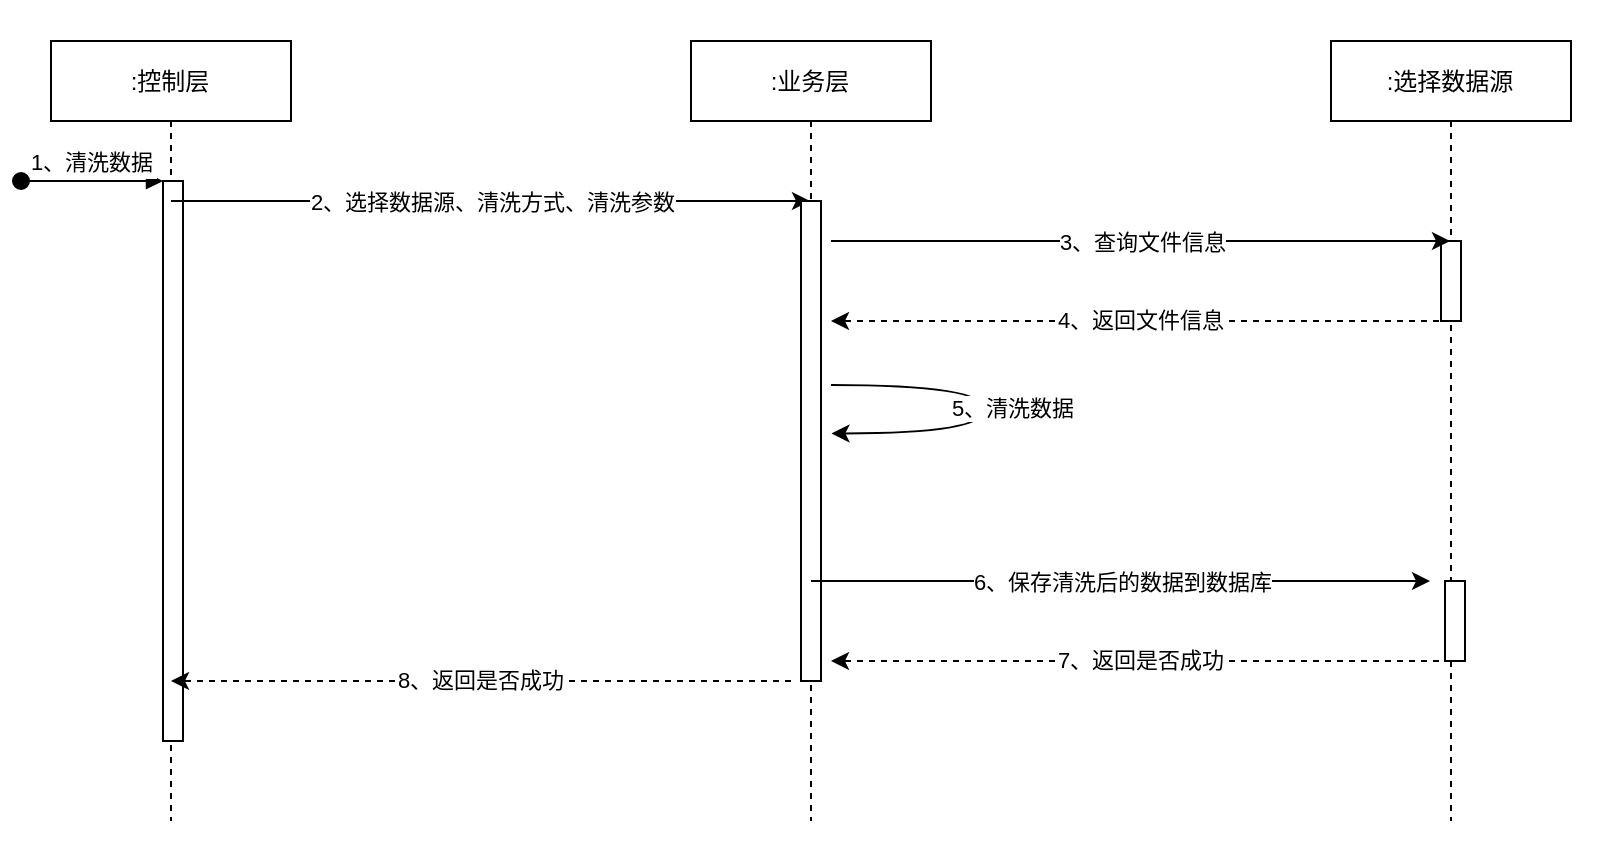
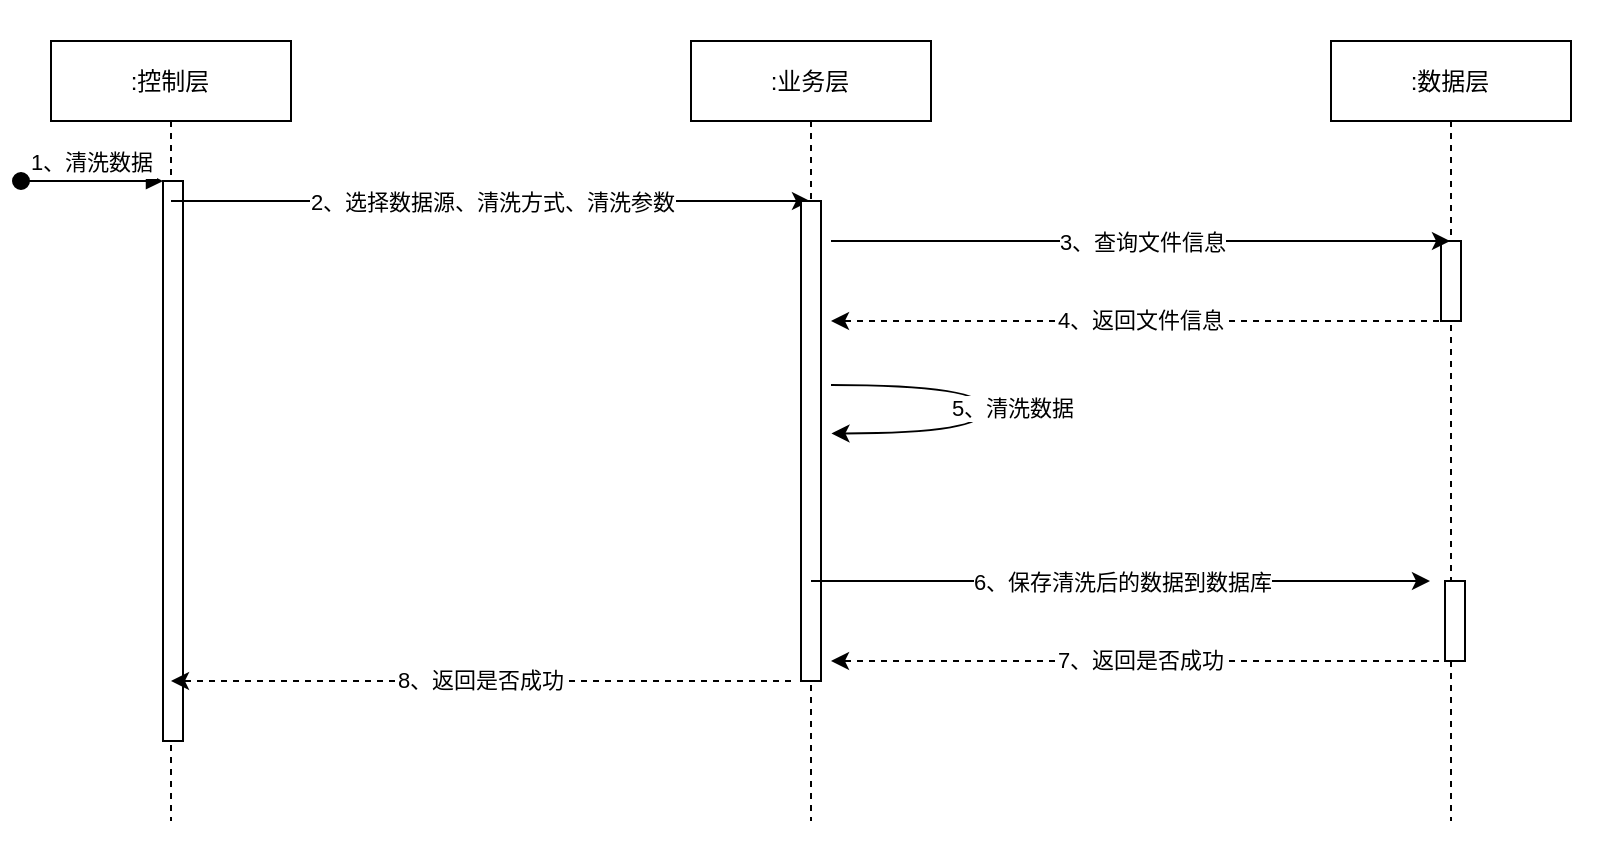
node ":选择数据源": label ":选择数据源" -> ":数据层"
